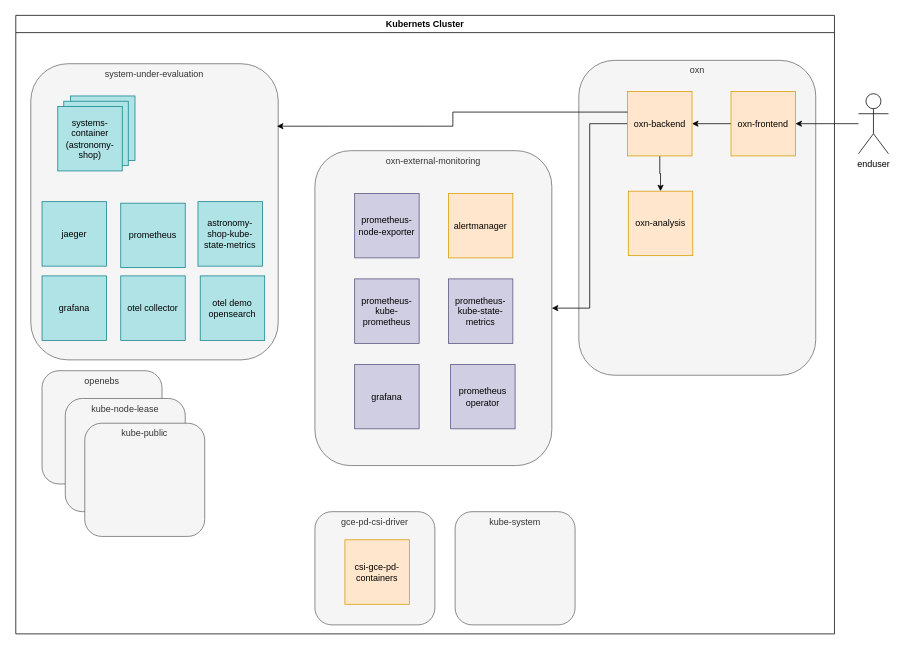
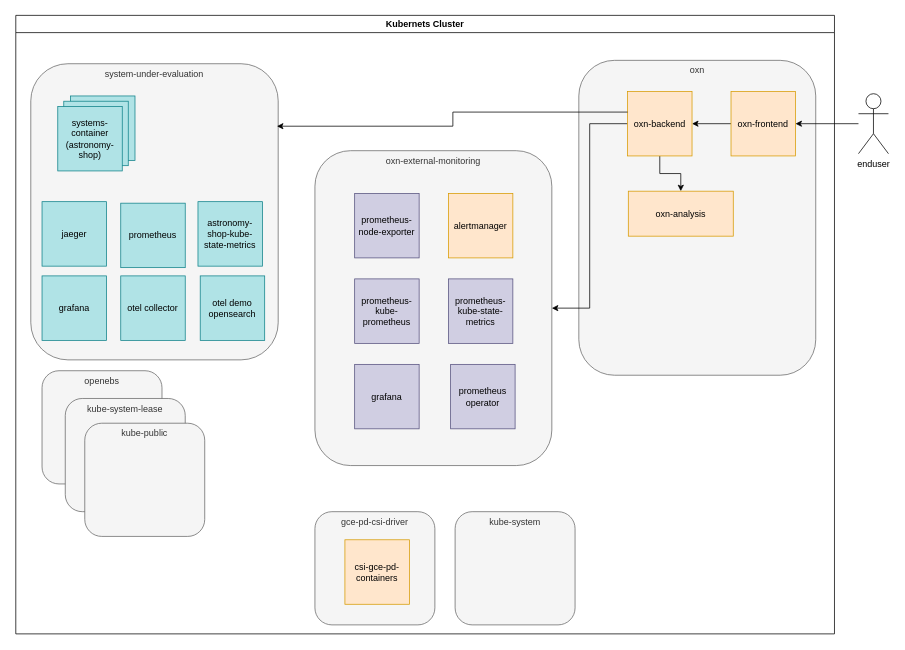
node "oxn-analysis": size 65x65 -> 105x45
node "kube-node-lease": label "kube-node-lease" -> "kube-system-lease"
